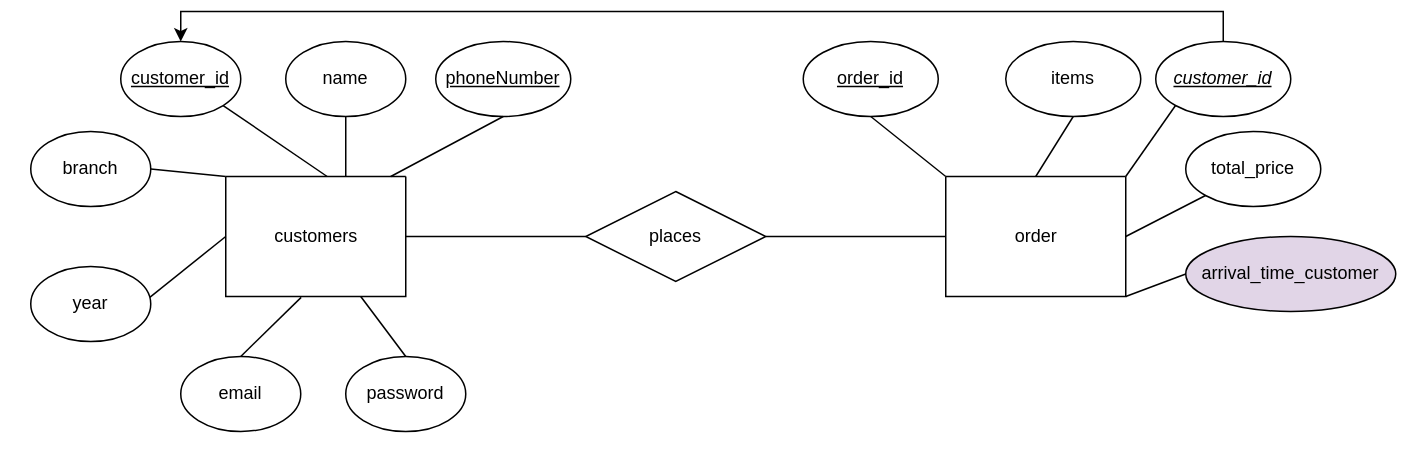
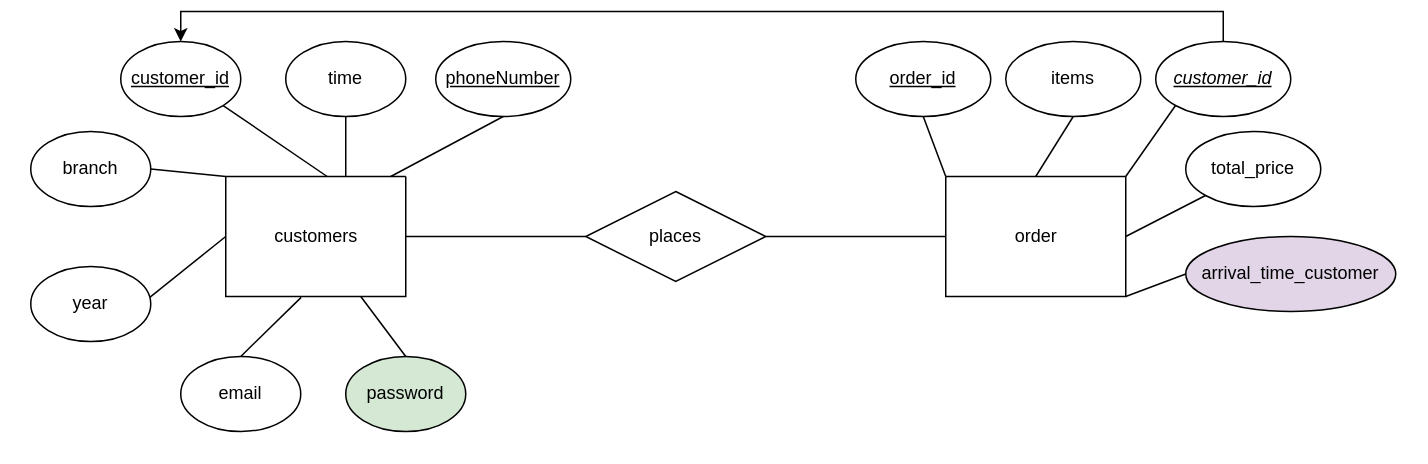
node "name": label "name" -> "time"
node "order_id": moved (871, 79) -> (923, 79)
node "password": fillcolor #ffffff -> #d5e8d4
